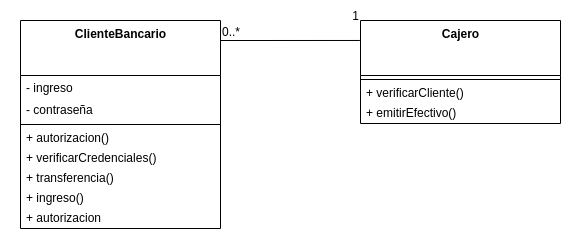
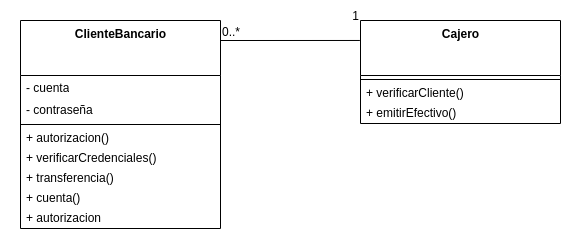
node "- ingreso": label "- ingreso" -> "- cuenta"
node "+ ingreso()": label "+ ingreso()" -> "+ cuenta()"
